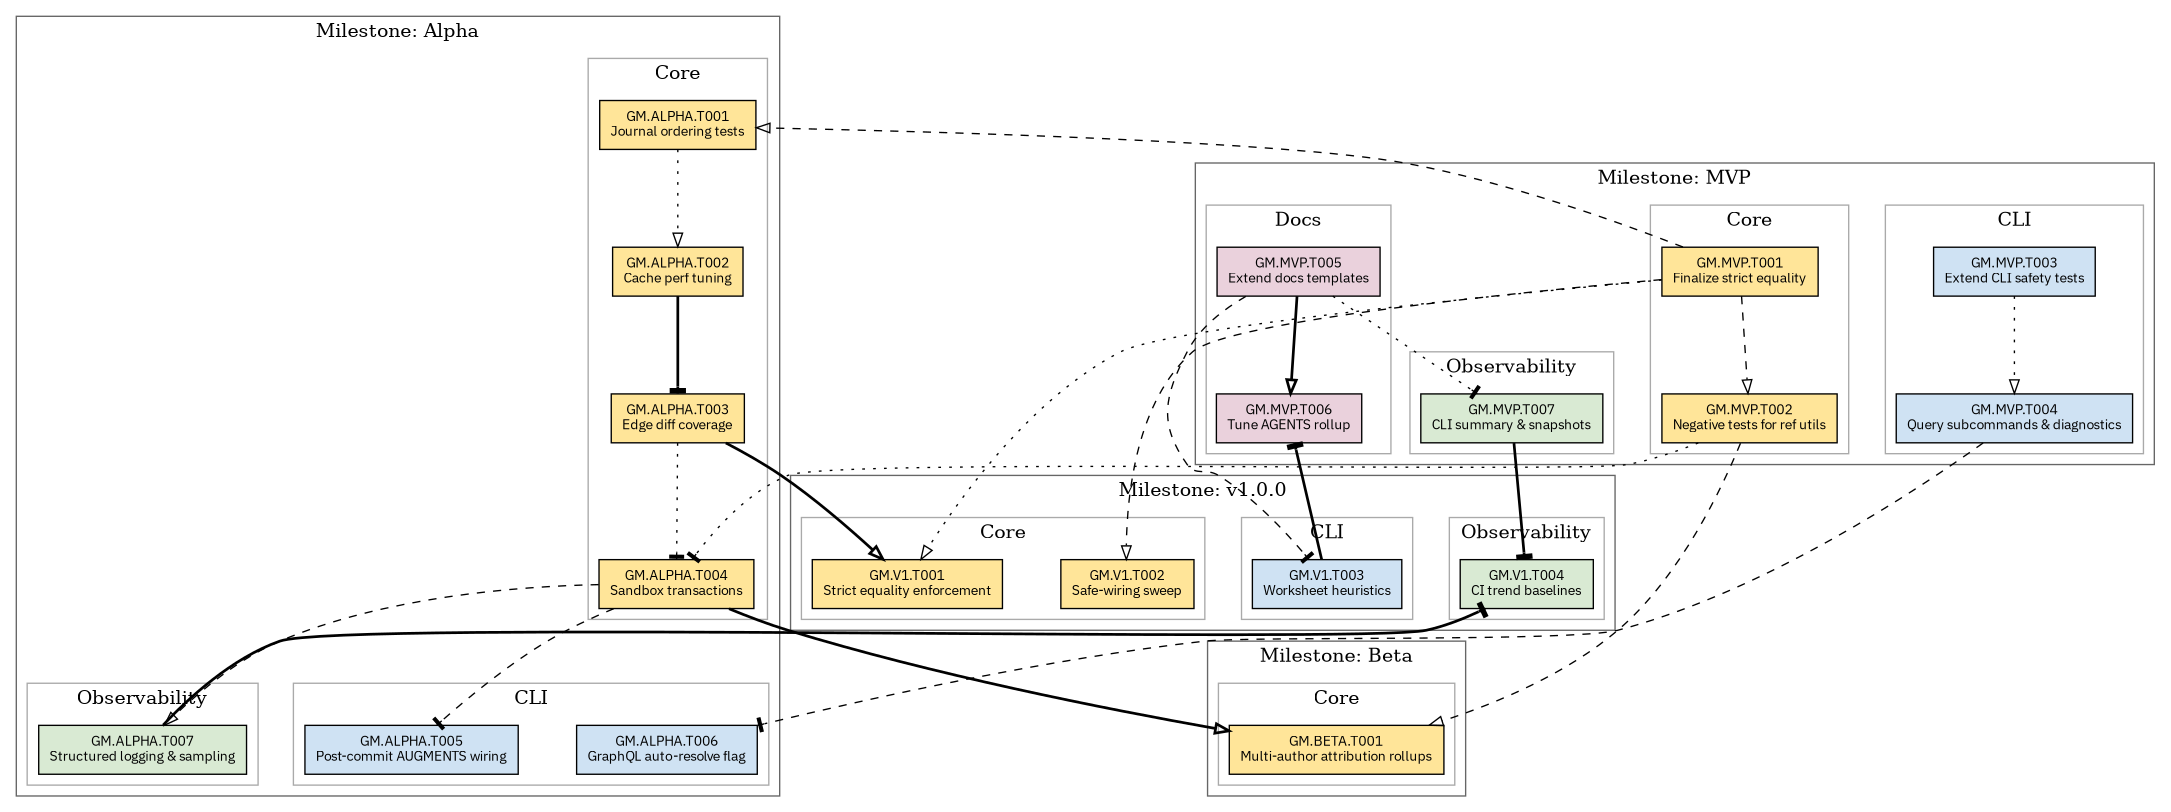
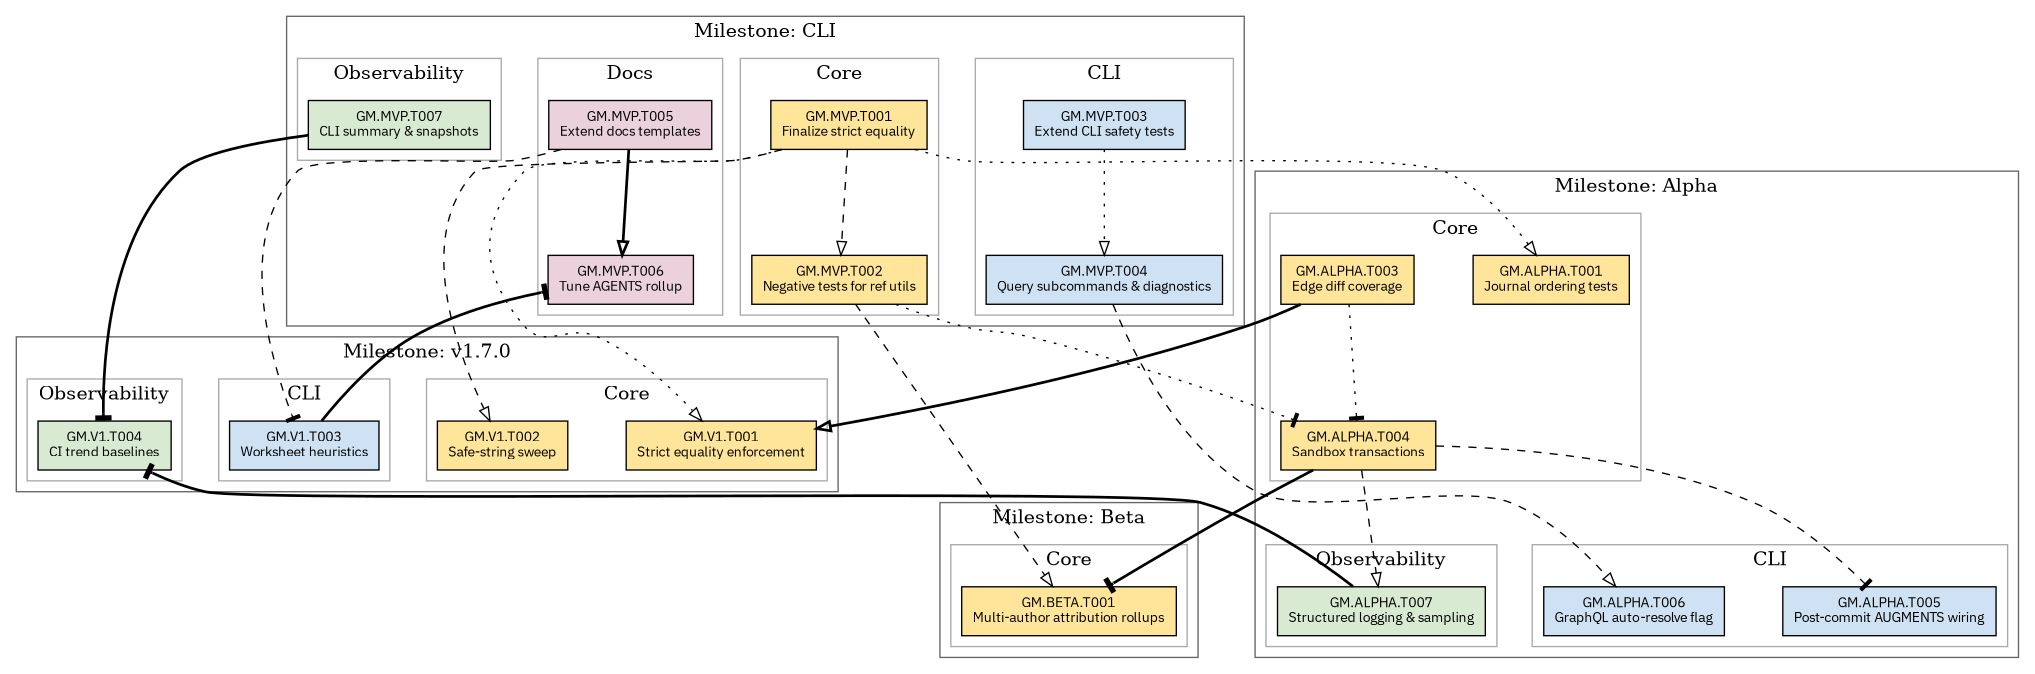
edge "GM.MVP.T001 Finalize strict equality" -> "GM.ALPHA.T001 Journal ordering tests": style dashed -> dotted
cluster "Milestone: MVP": label "Milestone: MVP" -> "Milestone: CLI"
node "GM.ALPHA.T002 Cache perf tuning": removed
edge "GM.MVP.T005 Extend docs templates" -> "GM.MVP.T007 CLI summary & snapshots": removed
cluster "Milestone: v1.0.0": label "Milestone: v1.0.0" -> "Milestone: v1.7.0"
node "GM.V1.T002 Safe-wiring sweep": label "GM.V1.T002 Safe-wiring sweep" -> "GM.V1.T002 Safe-string sweep"
edge "GM.MVP.T004 Query subcommands & diagnostics" -> "GM.ALPHA.T006 GraphQL auto-resolve flag": arrowhead tee -> onormal
edge "GM.ALPHA.T004 Sandbox transactions" -> "GM.BETA.T001 Multi-author attribution rollups": arrowhead onormal -> tee
